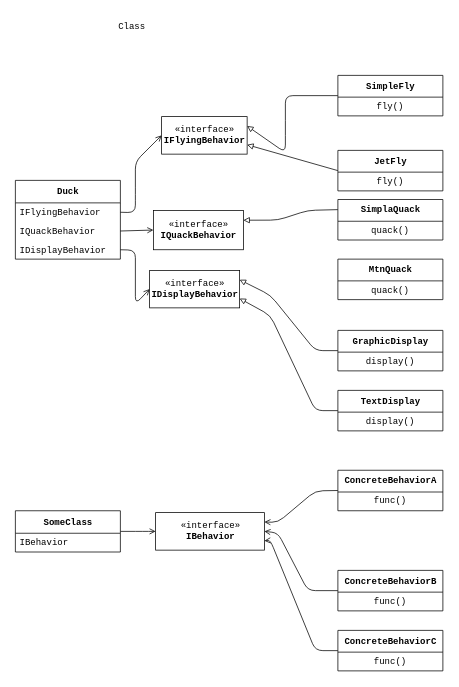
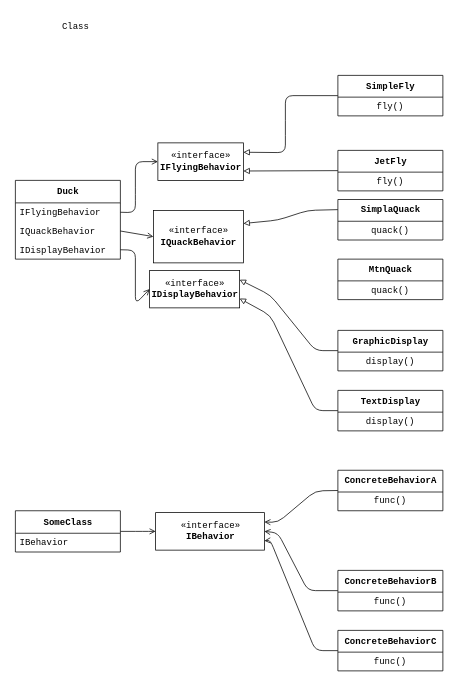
node "Class": moved (132, 27) -> (75, 27)
node "«interface» IFlyingBehavior": moved (204, 135) -> (201, 162)
node "«interface» IQuackBehavior": size 90x39 -> 90x53
